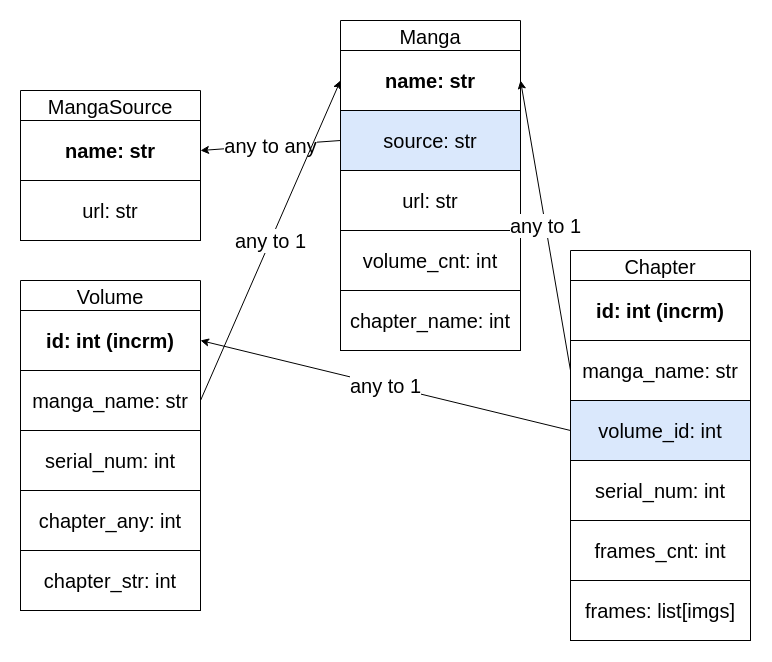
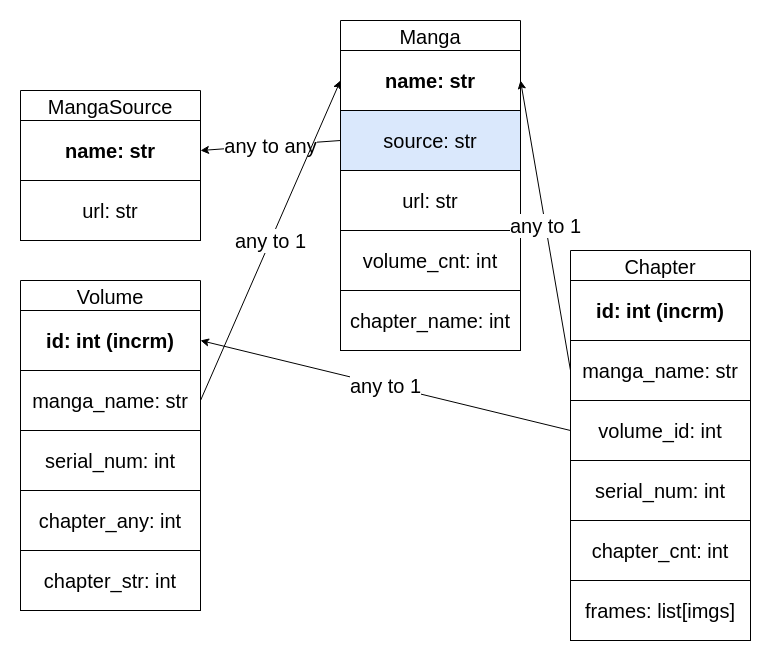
node "volume_id: int": fillcolor #dae8fc -> #ffffff
node "frames_cnt: int": label "frames_cnt: int" -> "chapter_cnt: int"
